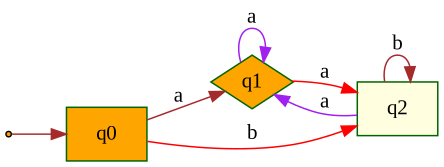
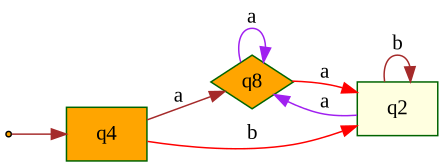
node "q1": label "q1" -> "q8"
node "q0": label "q0" -> "q4"
